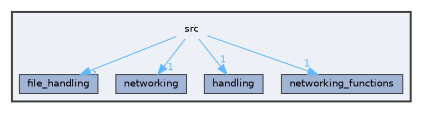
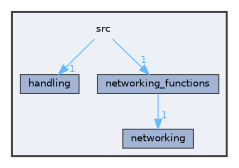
edge "src" -> "networking": now "networking_functions" -> "networking"
node "file_handling": removed
